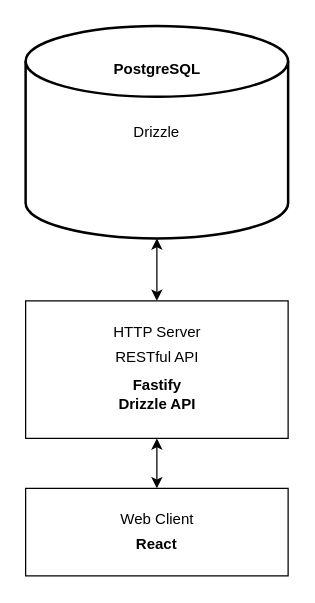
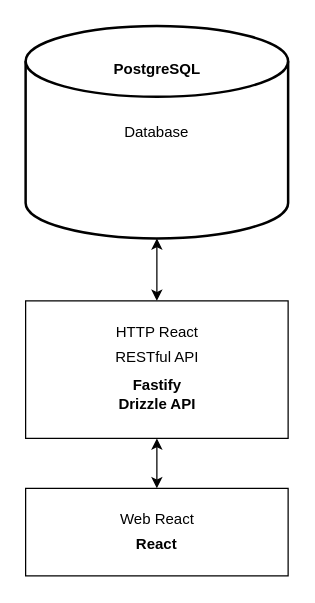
node "Drizzle": label "Drizzle" -> "Database"
node "HTTP Server": label "HTTP Server" -> "HTTP React"
node "Web Client": label "Web Client" -> "Web React"
